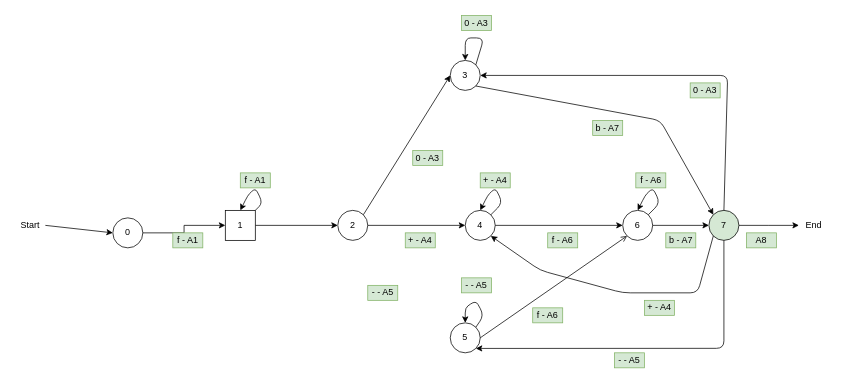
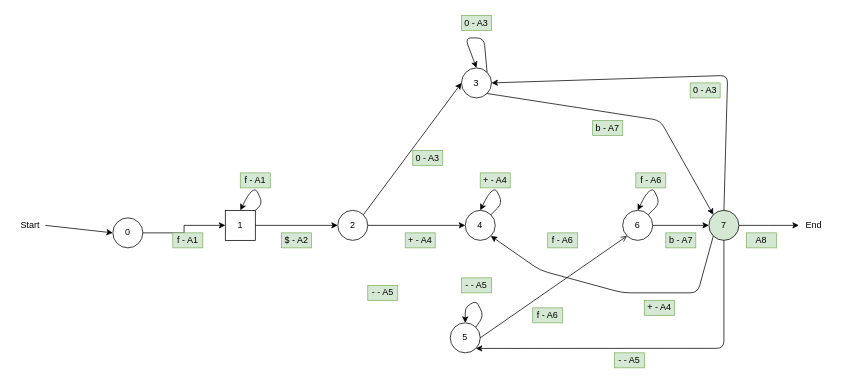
node "3": moved (465, 75) -> (477, 83)
edge "4" -> "6": removed
node "$ - A2": added
